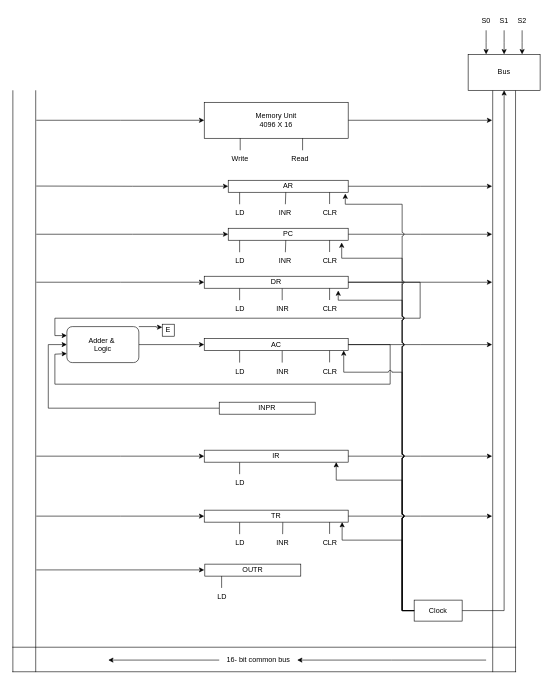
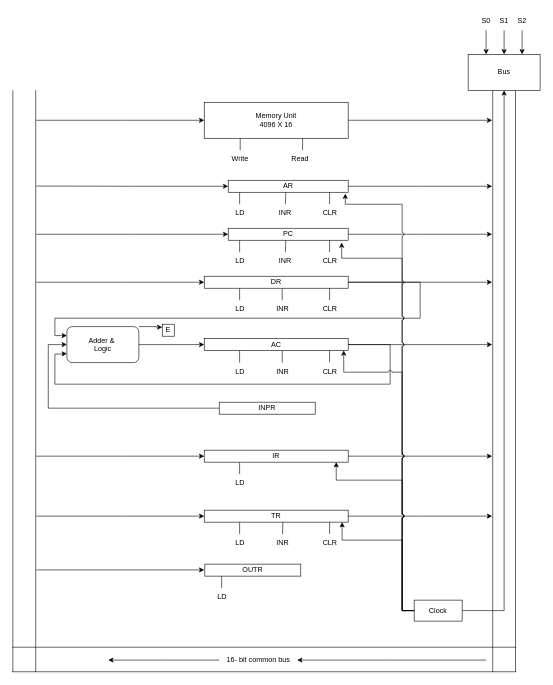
edge "Clock" -> "DR": removed
